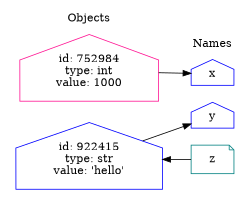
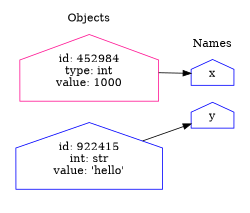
node "id: 752984 type: int value: 1000": label "id: 752984 type: int value: 1000" -> "id: 452984 type: int value: 1000"
node "id: 922415 type: str value: 'hello'": label "id: 922415 type: str value: 'hello'" -> "id: 922415 int: str value: 'hello'"
node "z": removed
